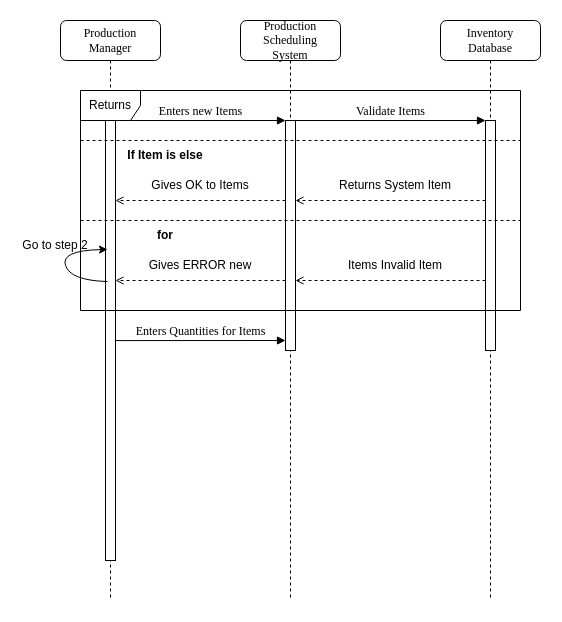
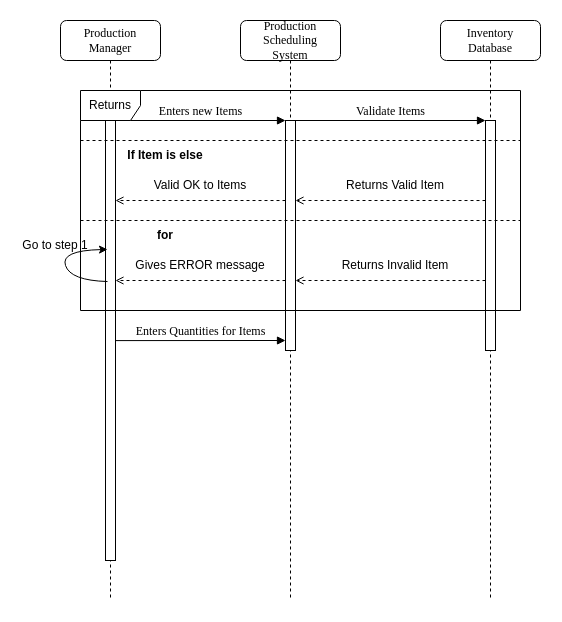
node "Gives OK to Items": label "Gives OK to Items" -> "Valid OK to Items"
node "Returns System Item": label "Returns System Item" -> "Returns Valid Item"
node "Go to step 2": label "Go to step 2" -> "Go to step 1"
node "Gives ERROR new": label "Gives ERROR new" -> "Gives ERROR message"
node "Items Invalid Item": label "Items Invalid Item" -> "Returns Invalid Item"
